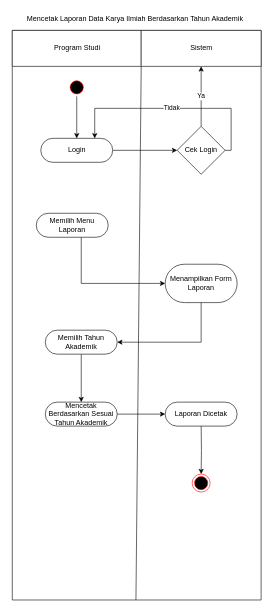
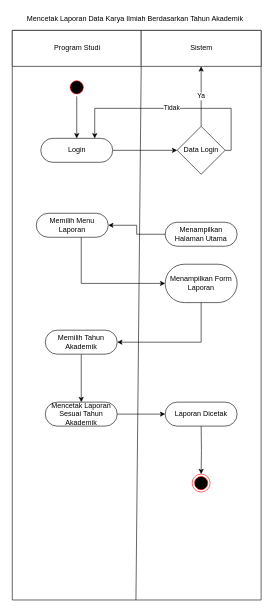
node "Cek Login": label "Cek Login" -> "Data Login"
edge "Menampilkan Halaman Utama" -> "Memilih Menu Laporan": added
node "Menampilkan Halaman Utama": added
node "Mencetak Berdasarkan Sesuai Tahun Akademik": label "Mencetak Berdasarkan Sesuai Tahun Akademik" -> "Mencetak Laporan Sesuai Tahun Akademik"
